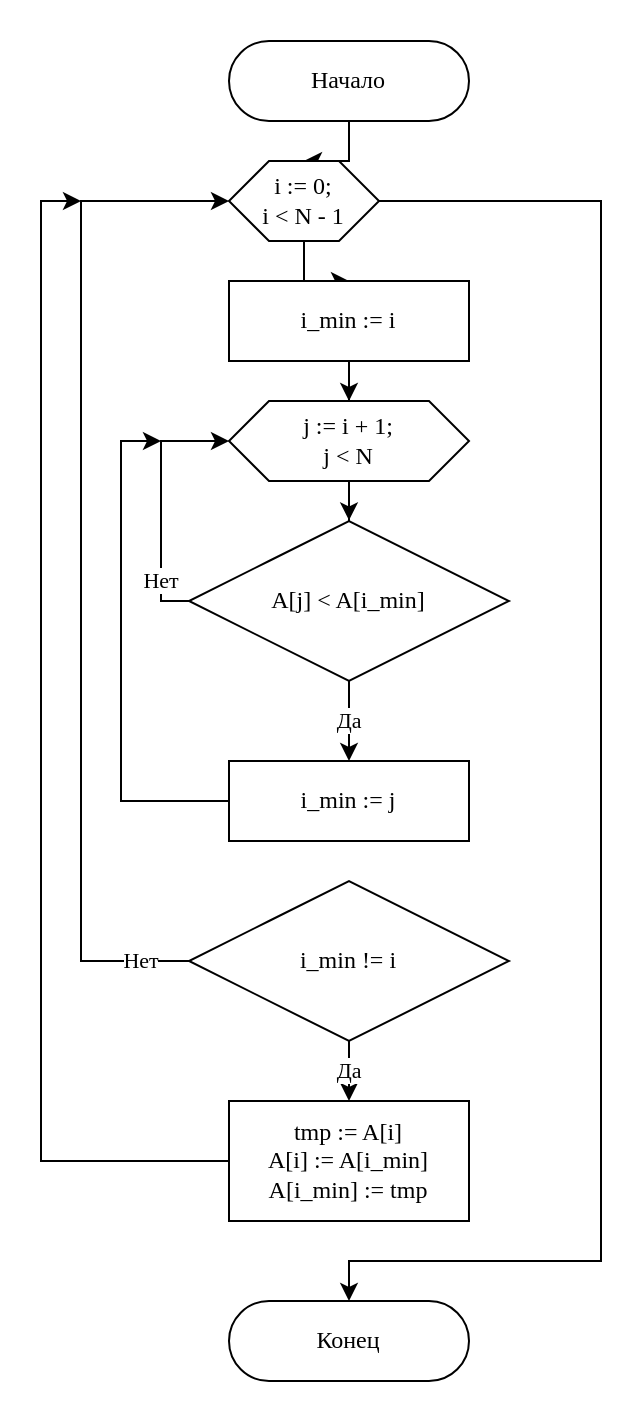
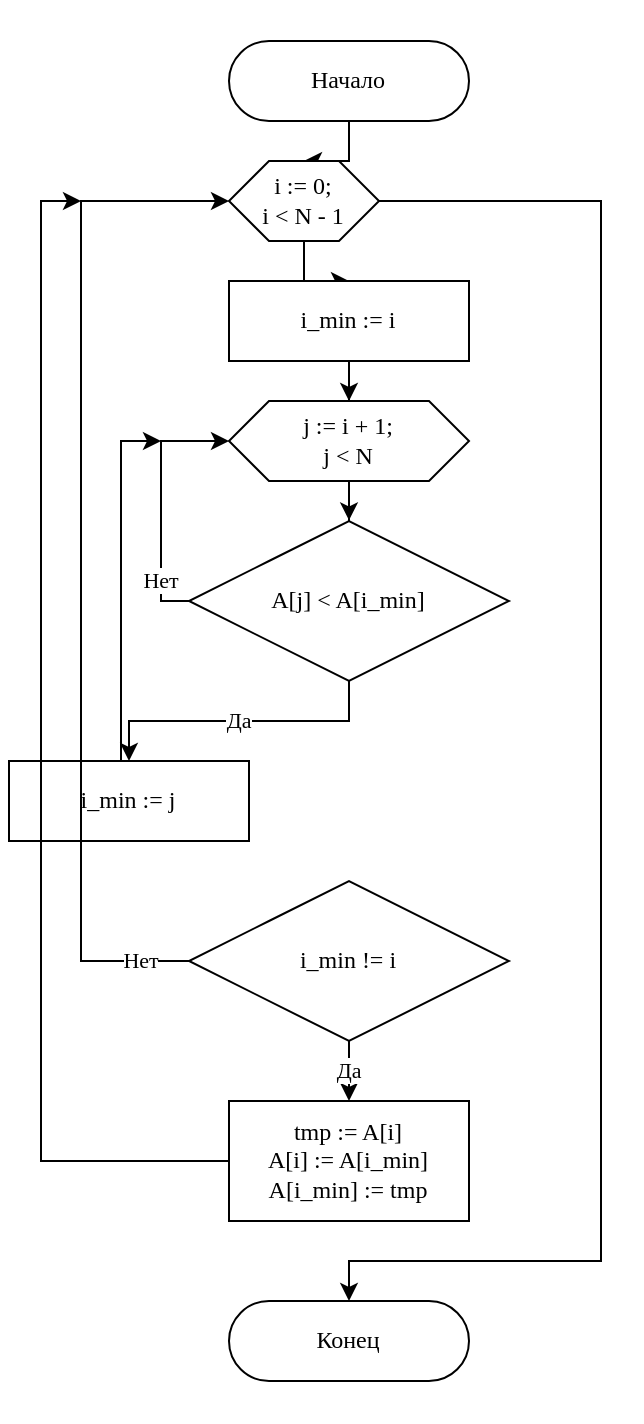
node "i_min := j": moved (349, 801) -> (129, 801)
